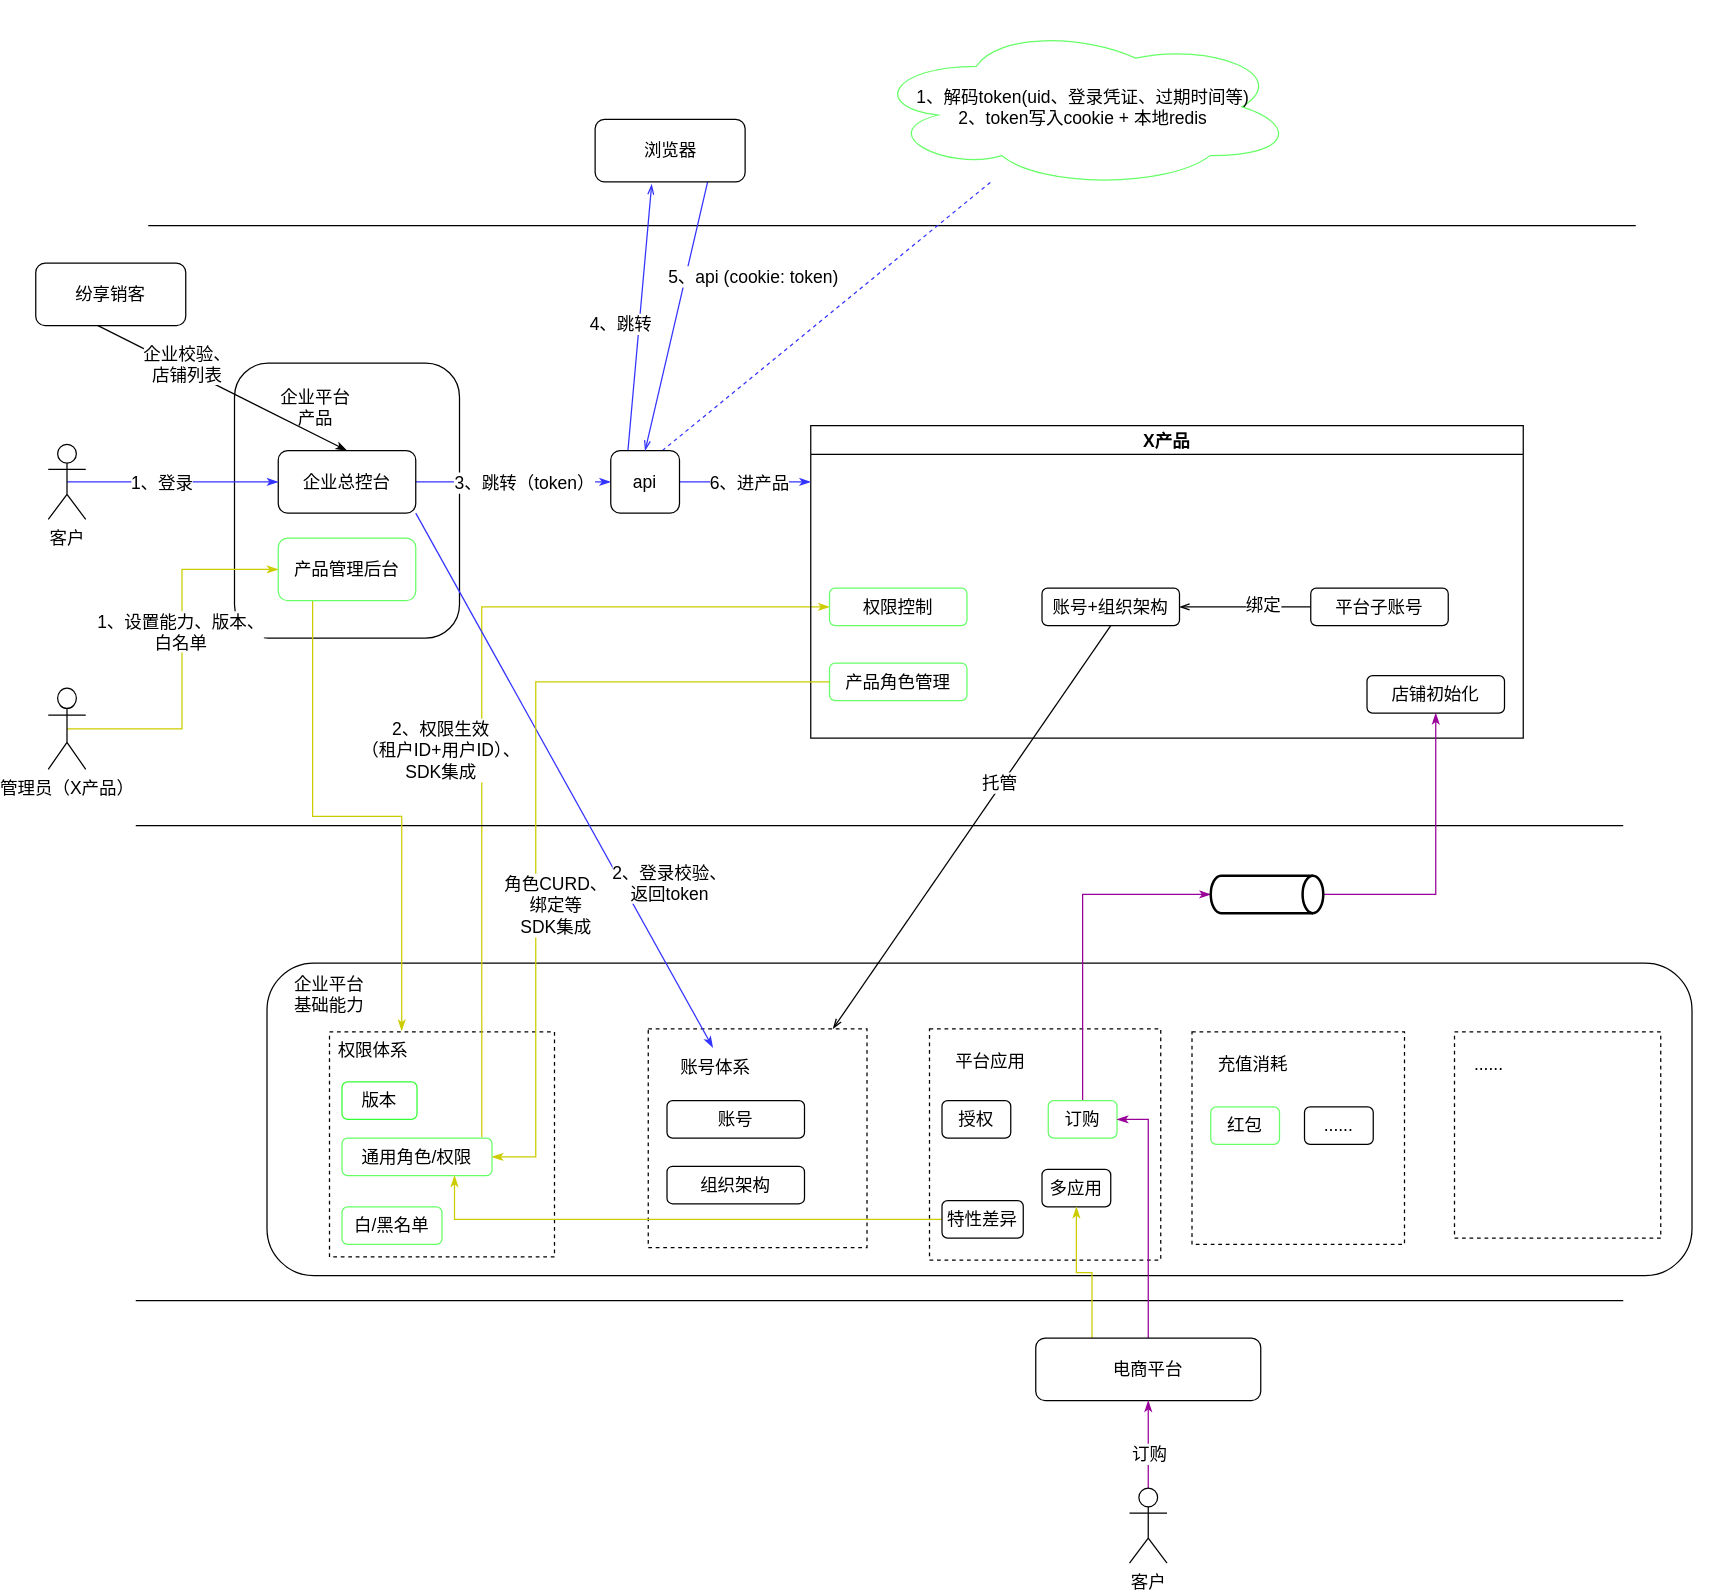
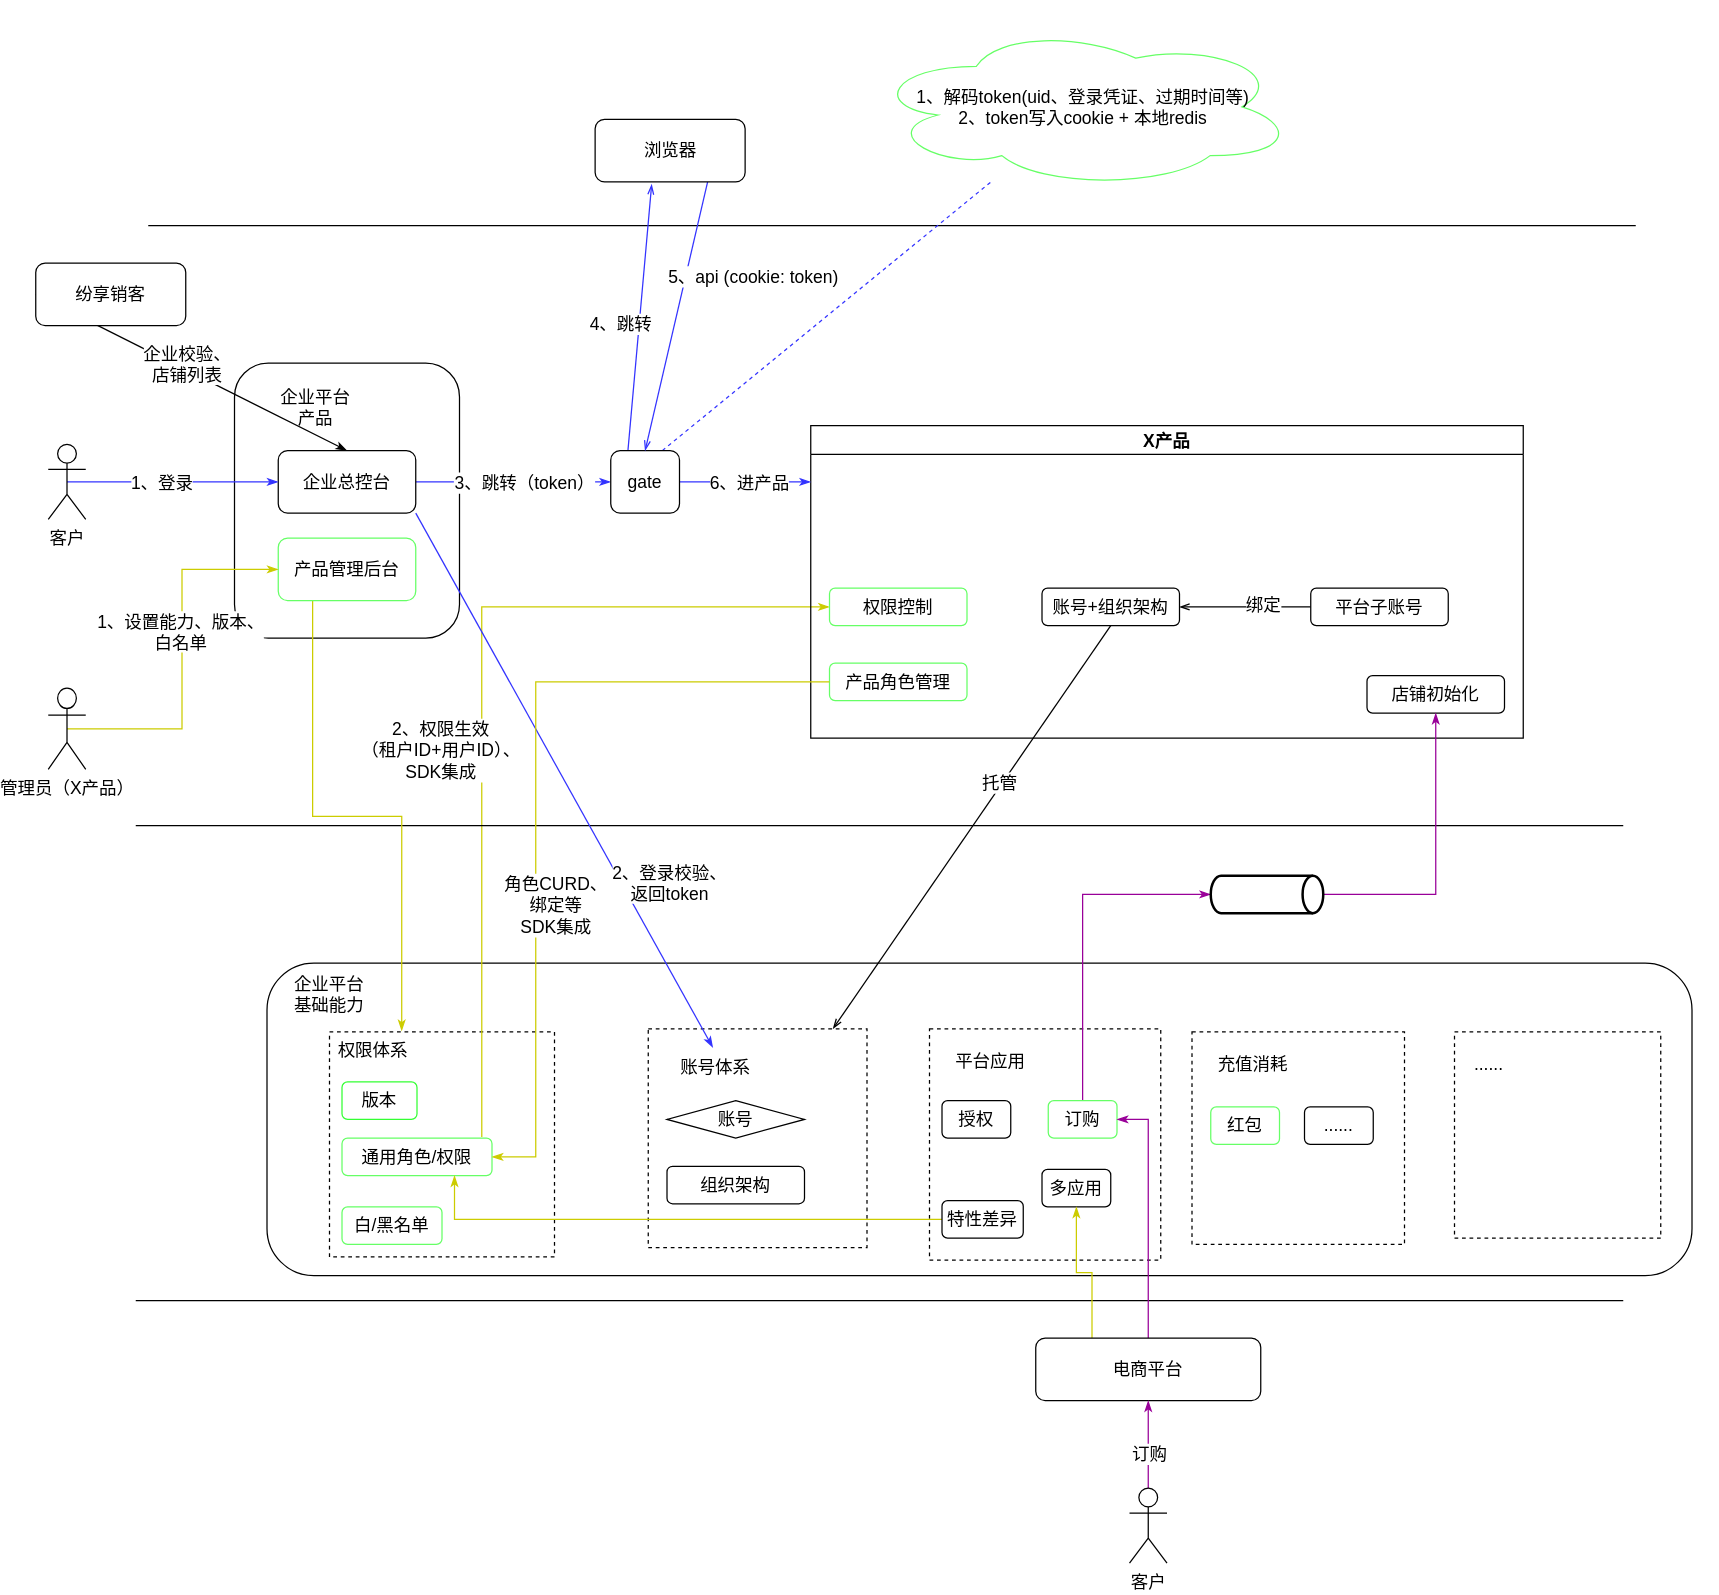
node "api": label "api" -> "gate"
node "账号": shape rounded rectangle -> diamond
